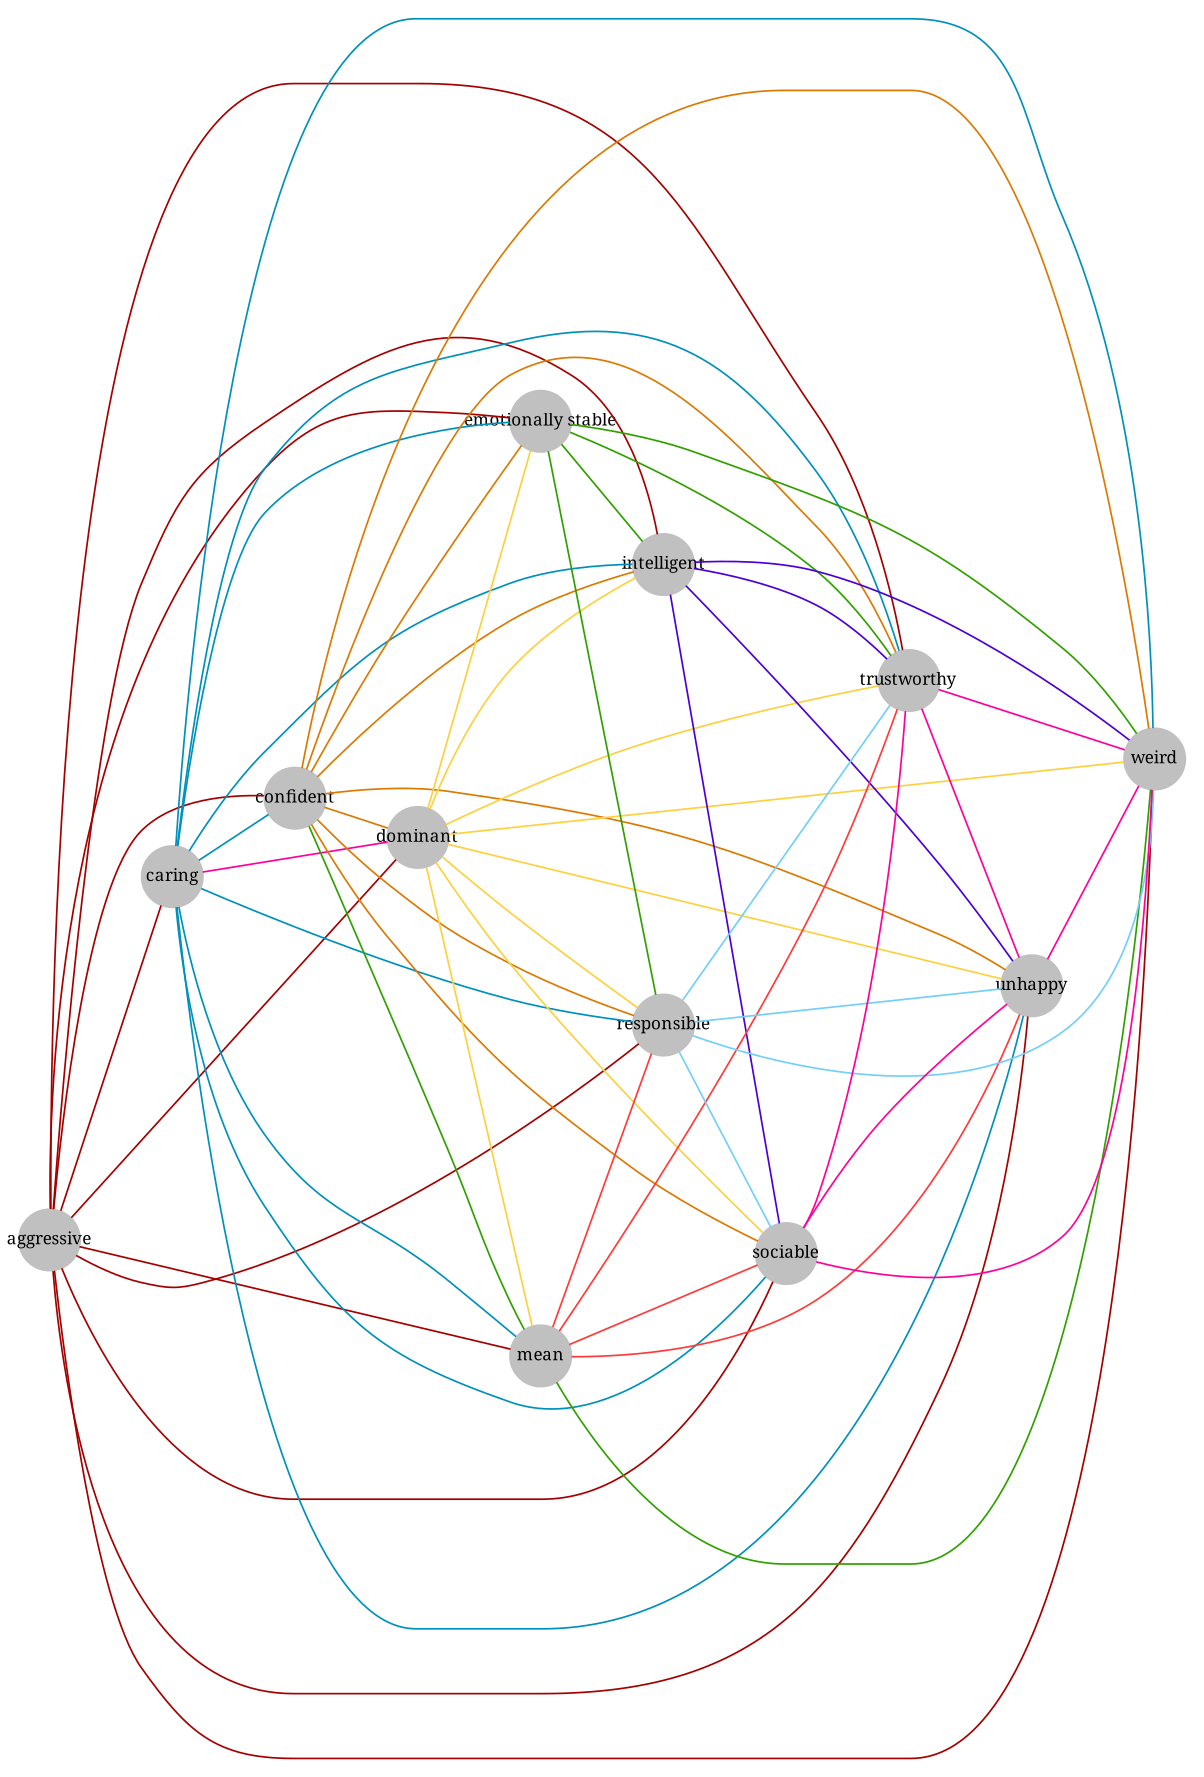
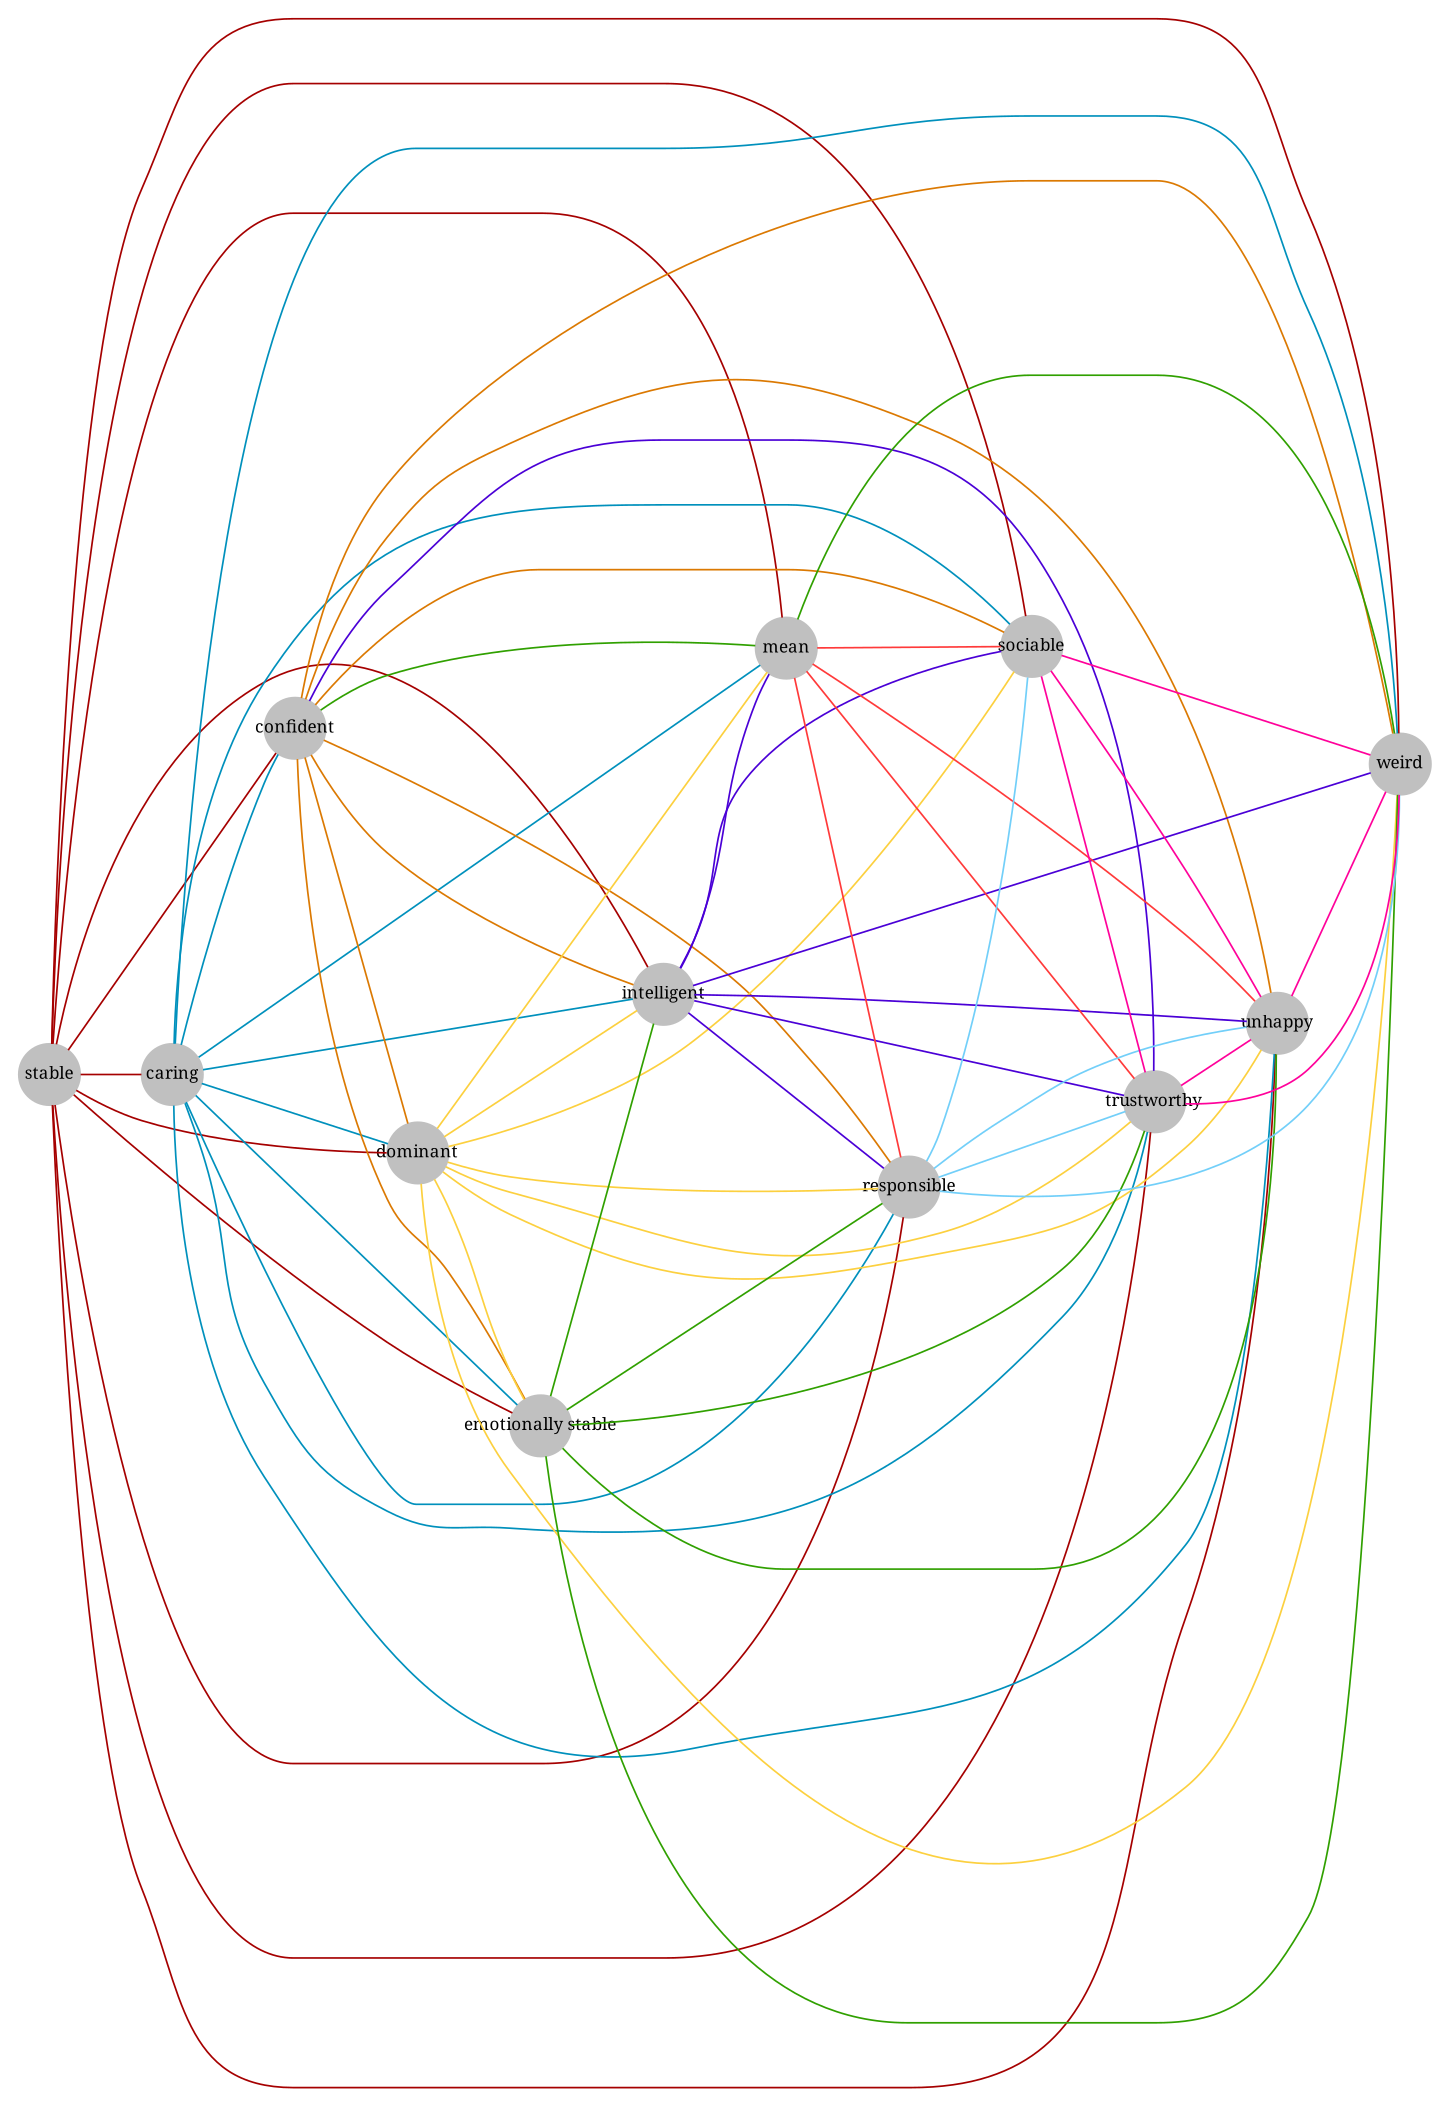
edge "trustworthy" -- "confident": color #db7902 -> #4a00d6
edge "mean" -- "intelligent": added
edge "dominant" -- "caring": color #ff019a -> #0090bc
edge "intelligent" -- "responsible": added
node "aggressive": label "aggressive" -> "stable"
edge "unhappy" -- "emotionally stable": added
